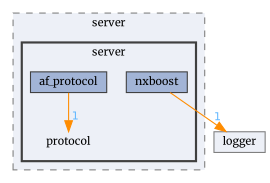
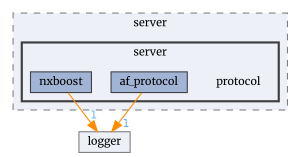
edge "af_protocol" -> "protocol": now "af_protocol" -> "logger"
